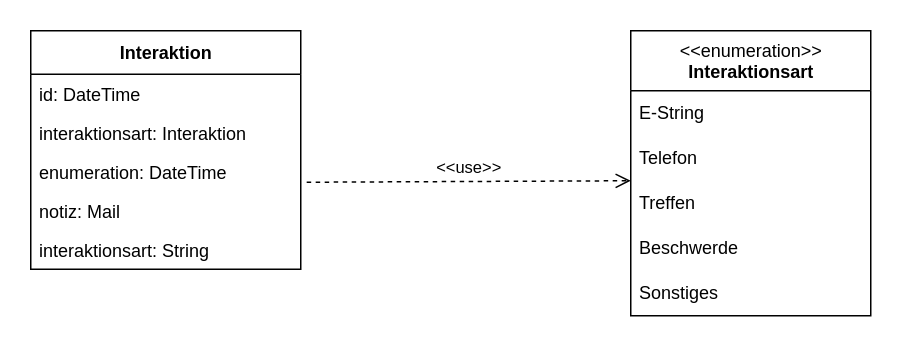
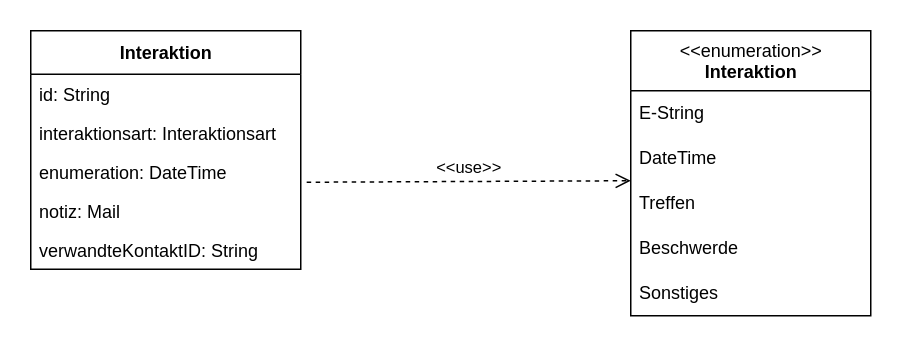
node "<<enumeration>> Interaktionsart": label "<<enumeration>> Interaktionsart" -> "<<enumeration>> Interaktion"
node "id: DateTime": label "id: DateTime" -> "id: String"
node "interaktionsart: Interaktion": label "interaktionsart: Interaktion" -> "interaktionsart: Interaktionsart"
node "Telefon": label "Telefon" -> "DateTime"
node "interaktionsart: String": label "interaktionsart: String" -> "verwandteKontaktID: String"
